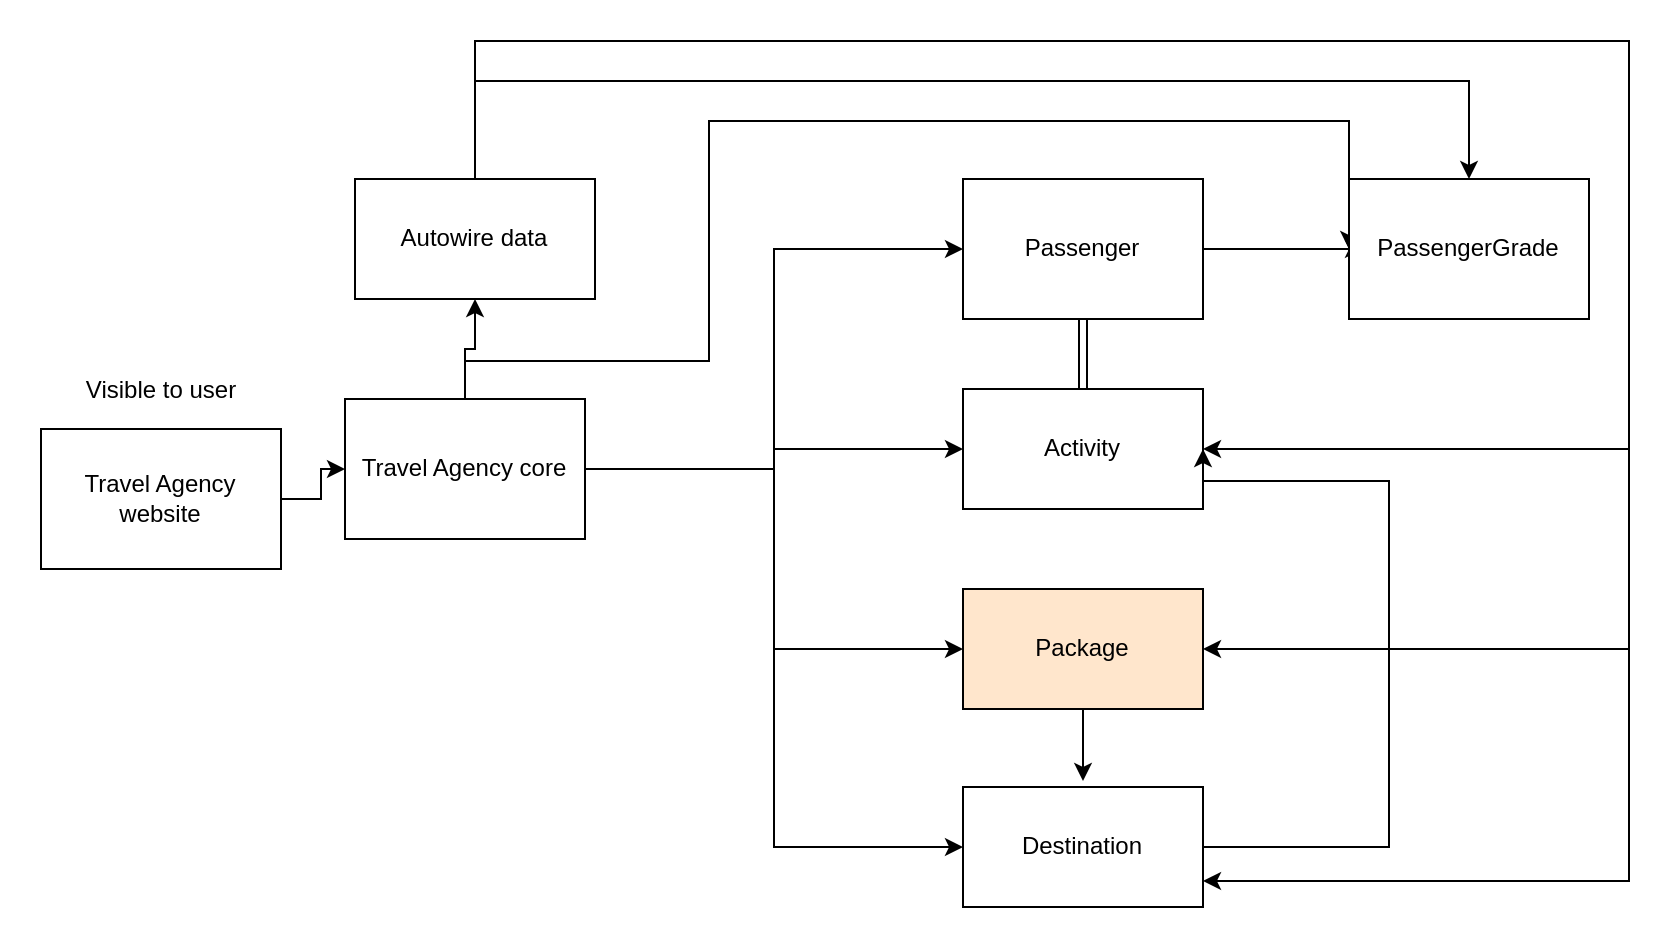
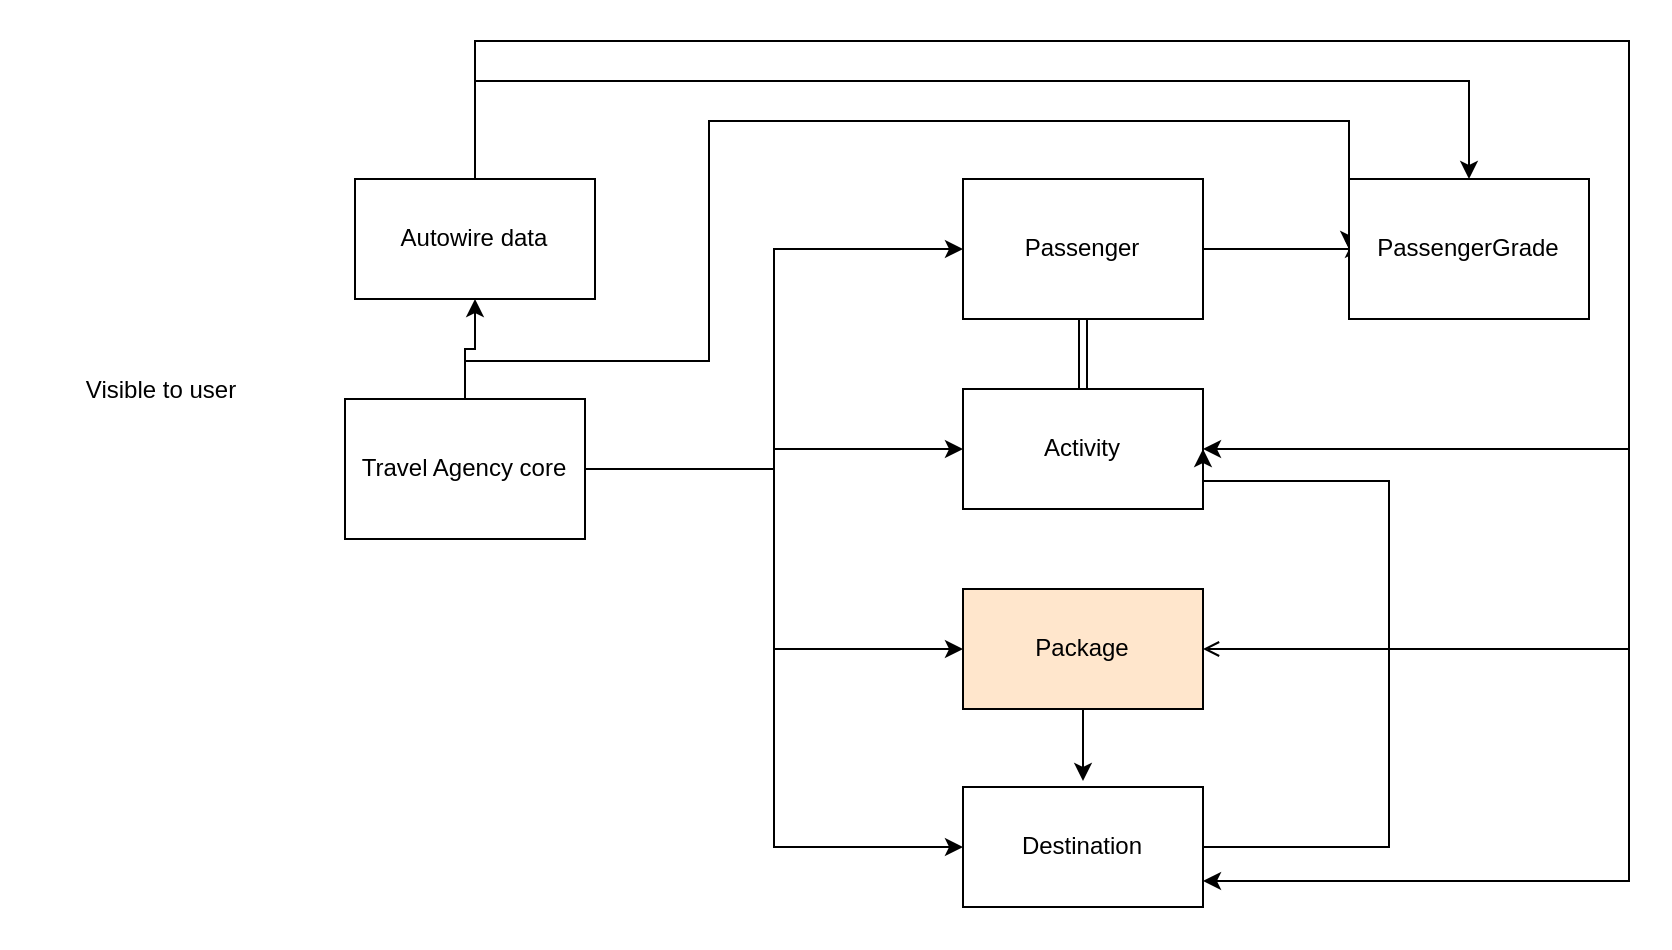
node "Travel Agency website": removed
edge "Travel Agency website" -> "Travel Agency core": removed
edge "Autowire data" -> "Package": arrowhead classic -> open
